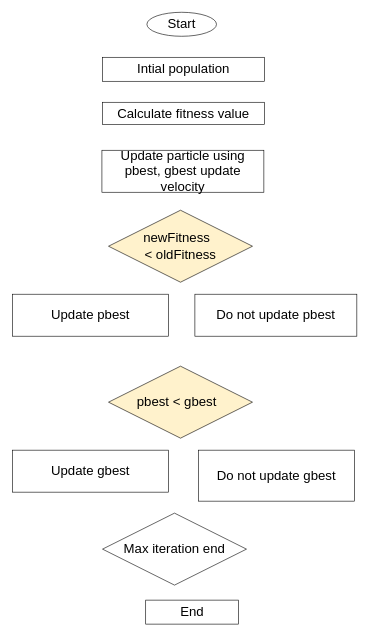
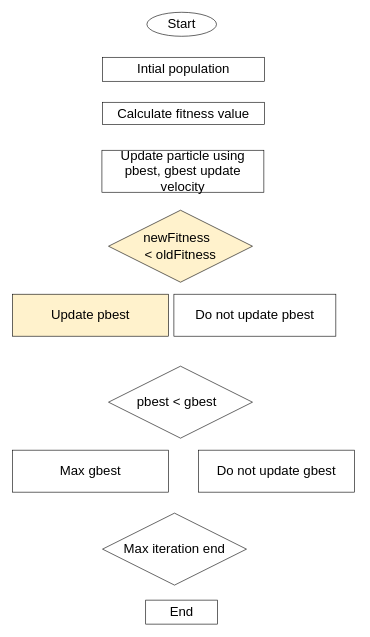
node "Update pbest": fillcolor #ffffff -> #fff2cc
node "Do not update pbest": moved (276, 315) -> (255, 315)
node "pbest < gbest": fillcolor #fff2cc -> #ffffff
node "Update gbest": label "Update gbest" -> "Max gbest"
node "Do not update gbest": size 156x51 -> 156x42
node "End": size 93x24 -> 72x24
